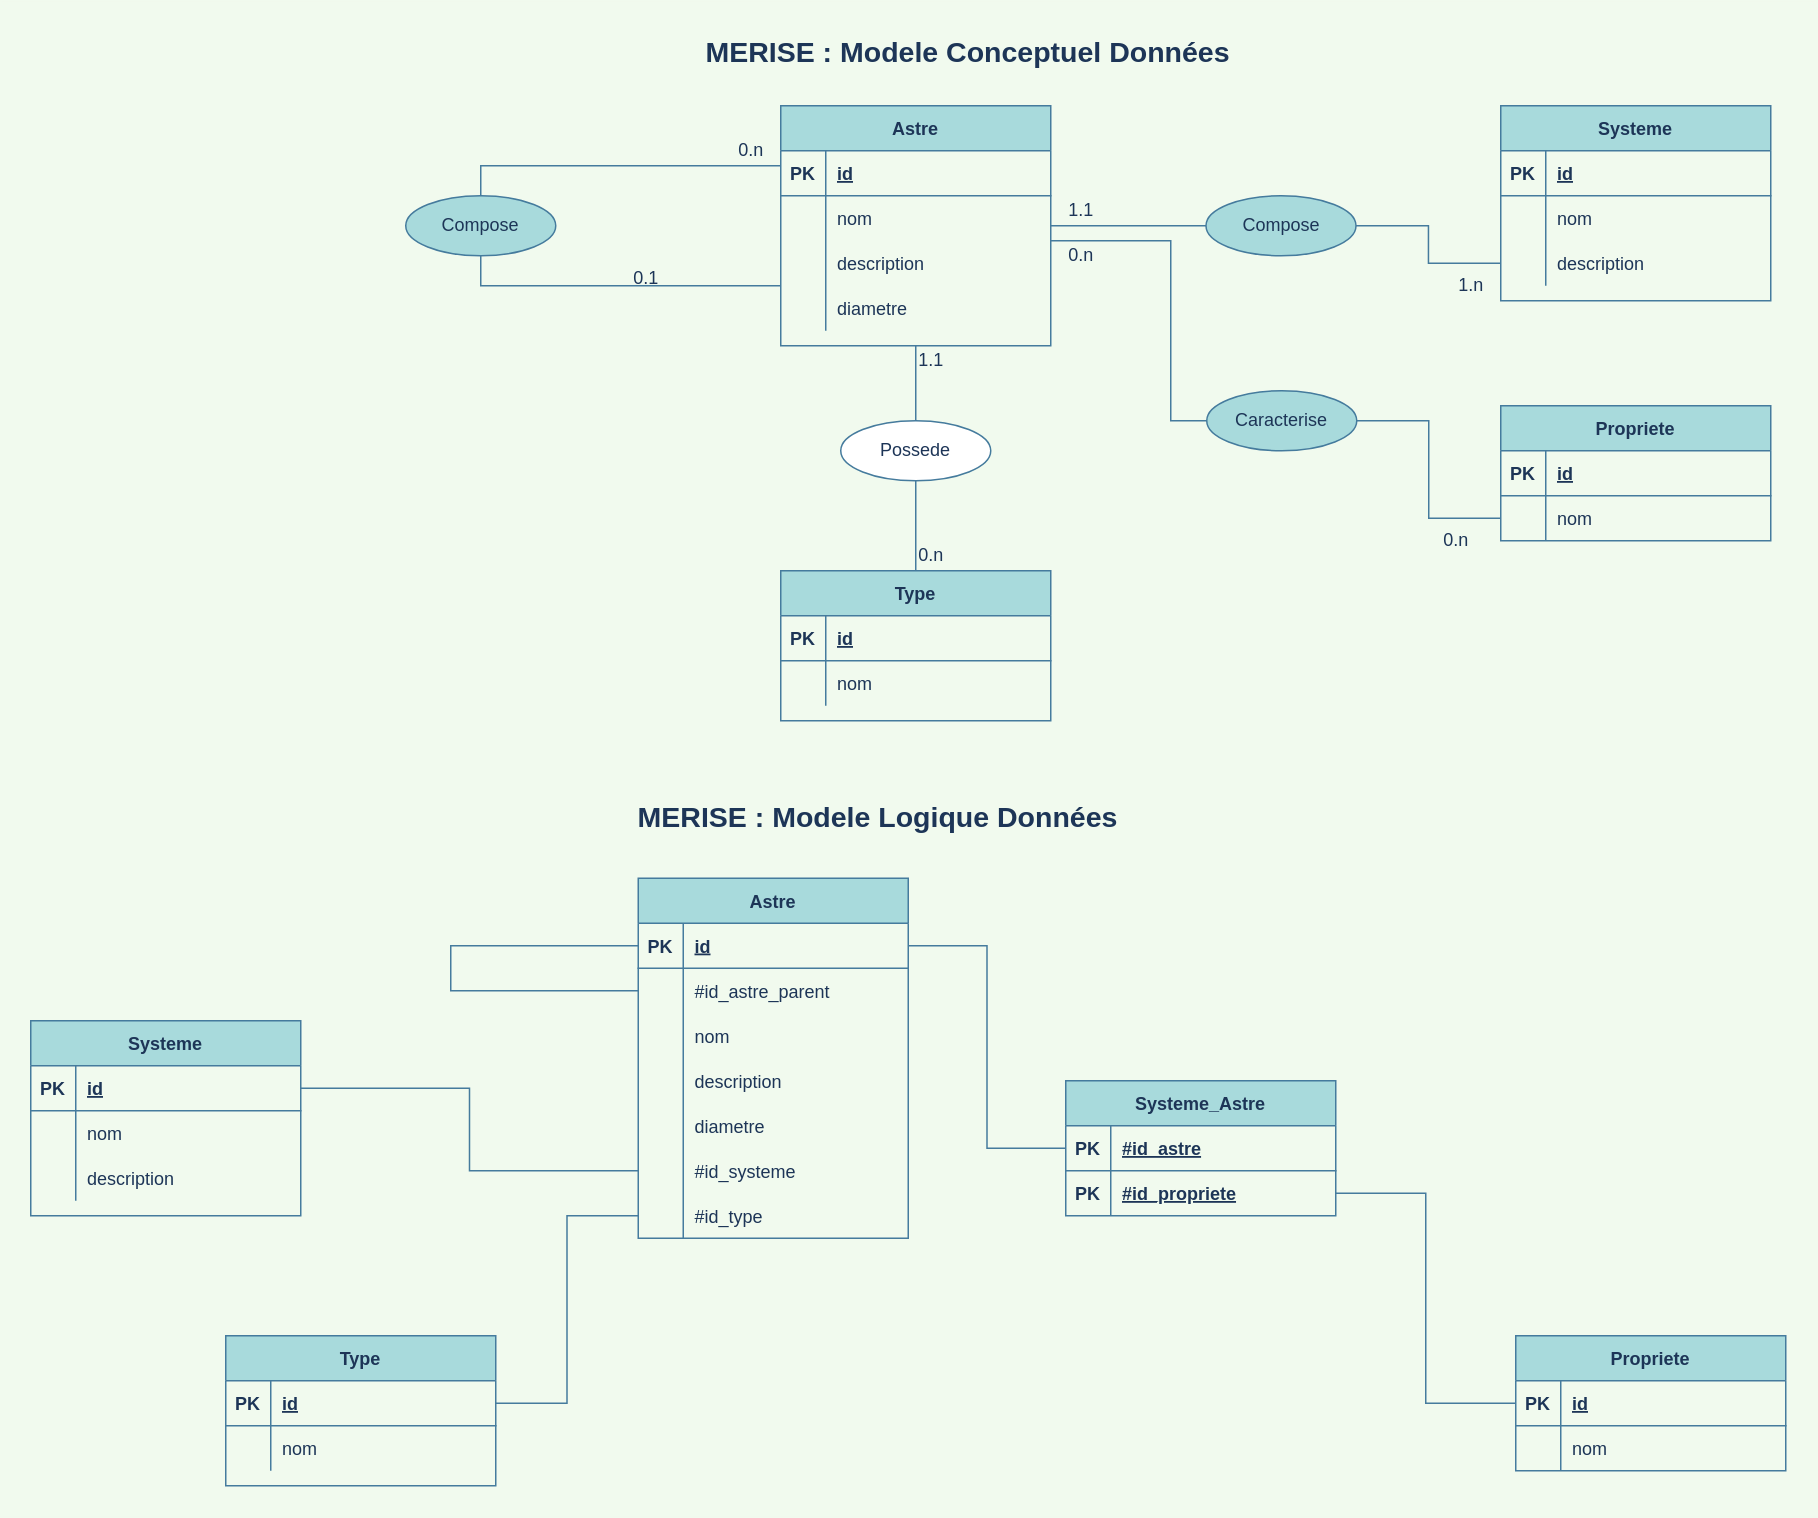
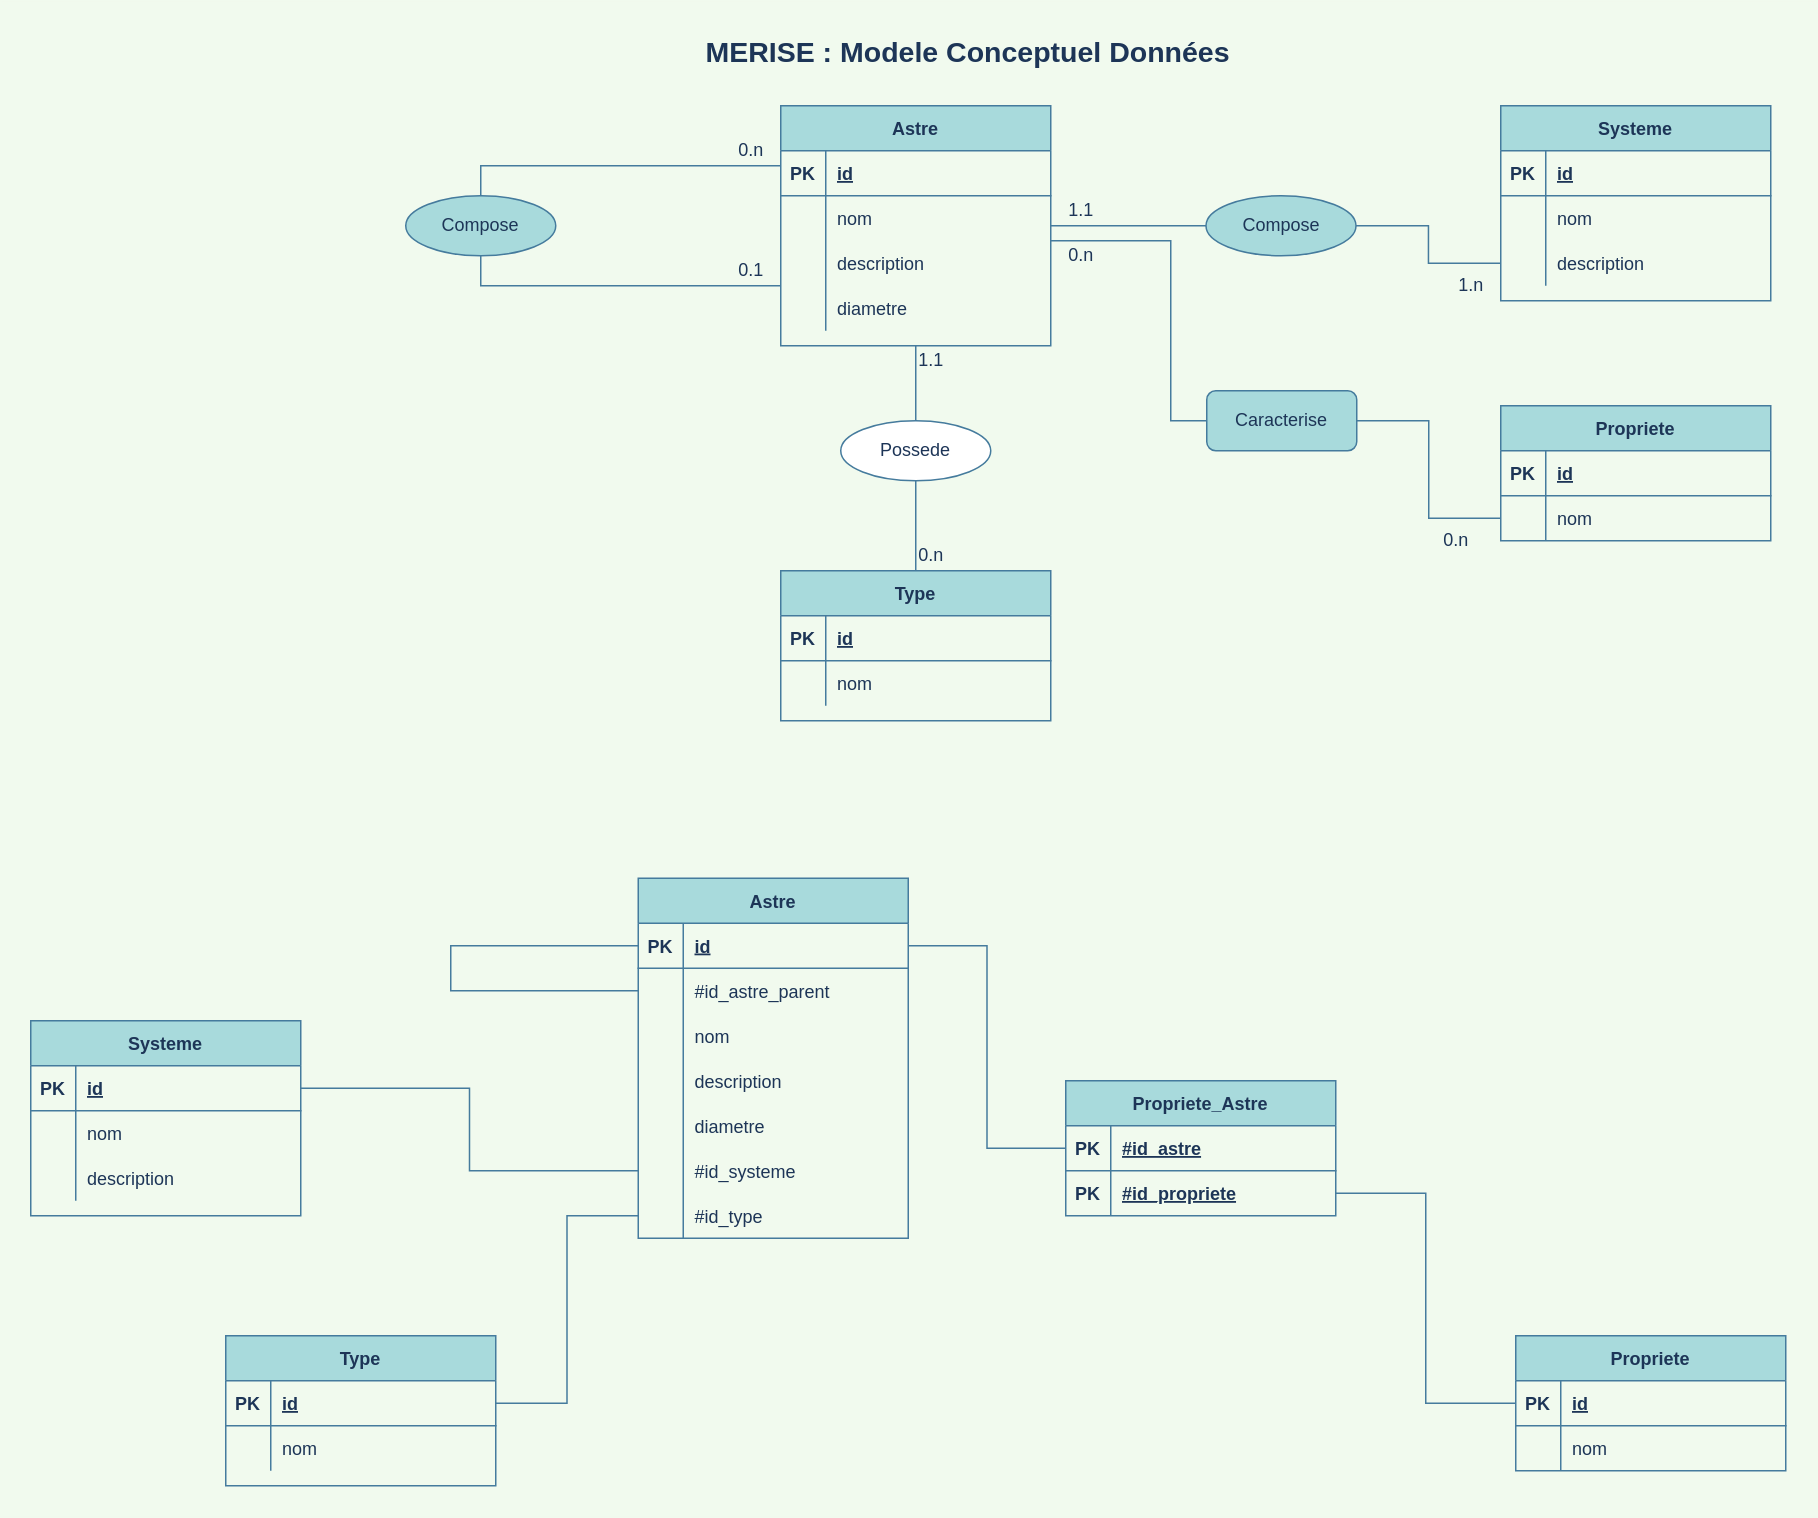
node "0.1": moved (646, 278) -> (751, 271)
node "Caracterise": shape ellipse -> rounded rectangle
node "MERISE : Modele Logique Données": removed
node "Systeme_Astre": label "Systeme_Astre" -> "Propriete_Astre"
